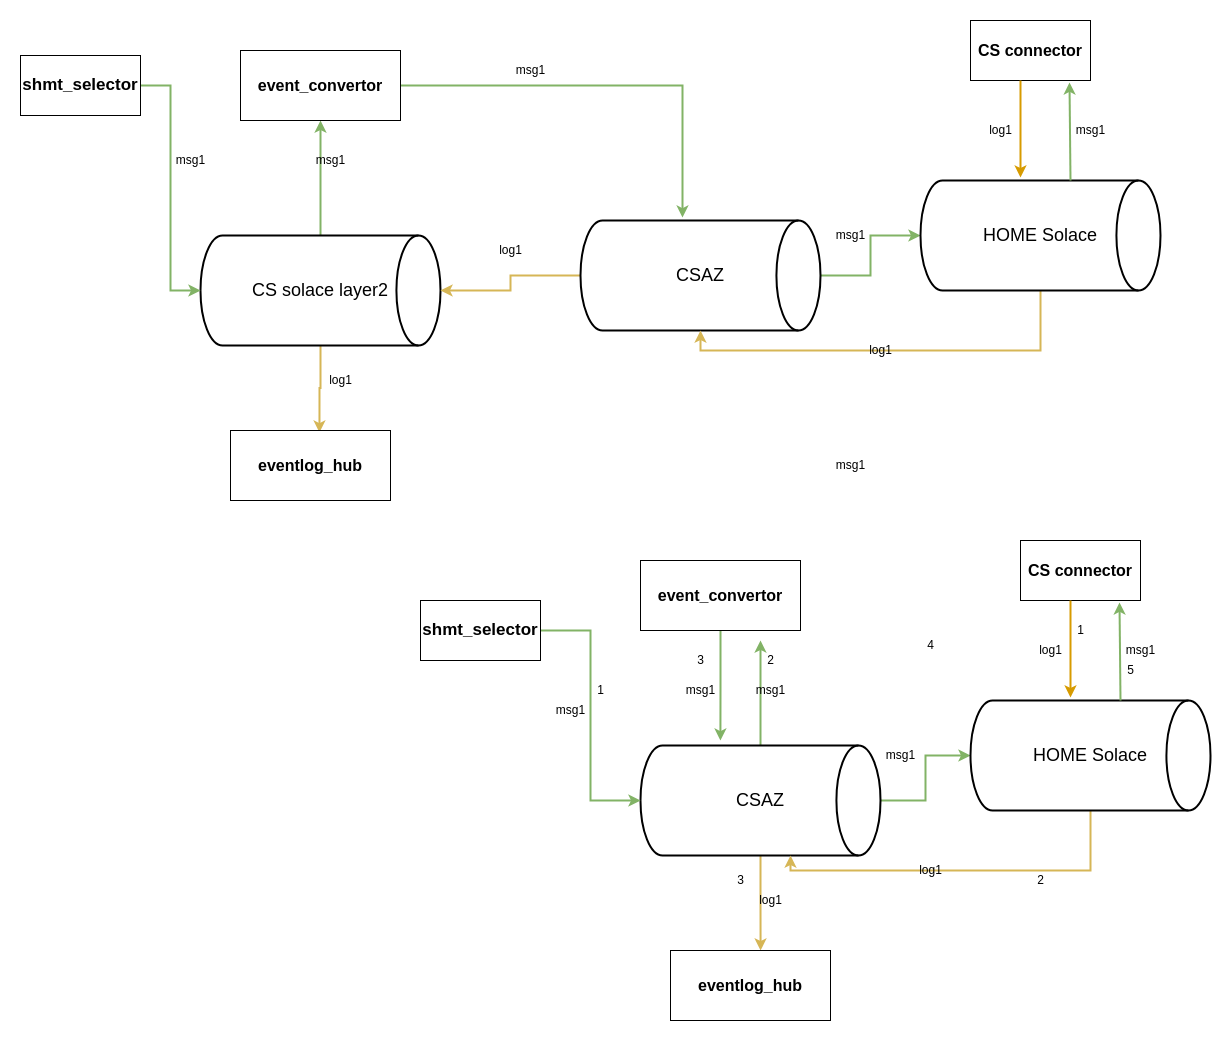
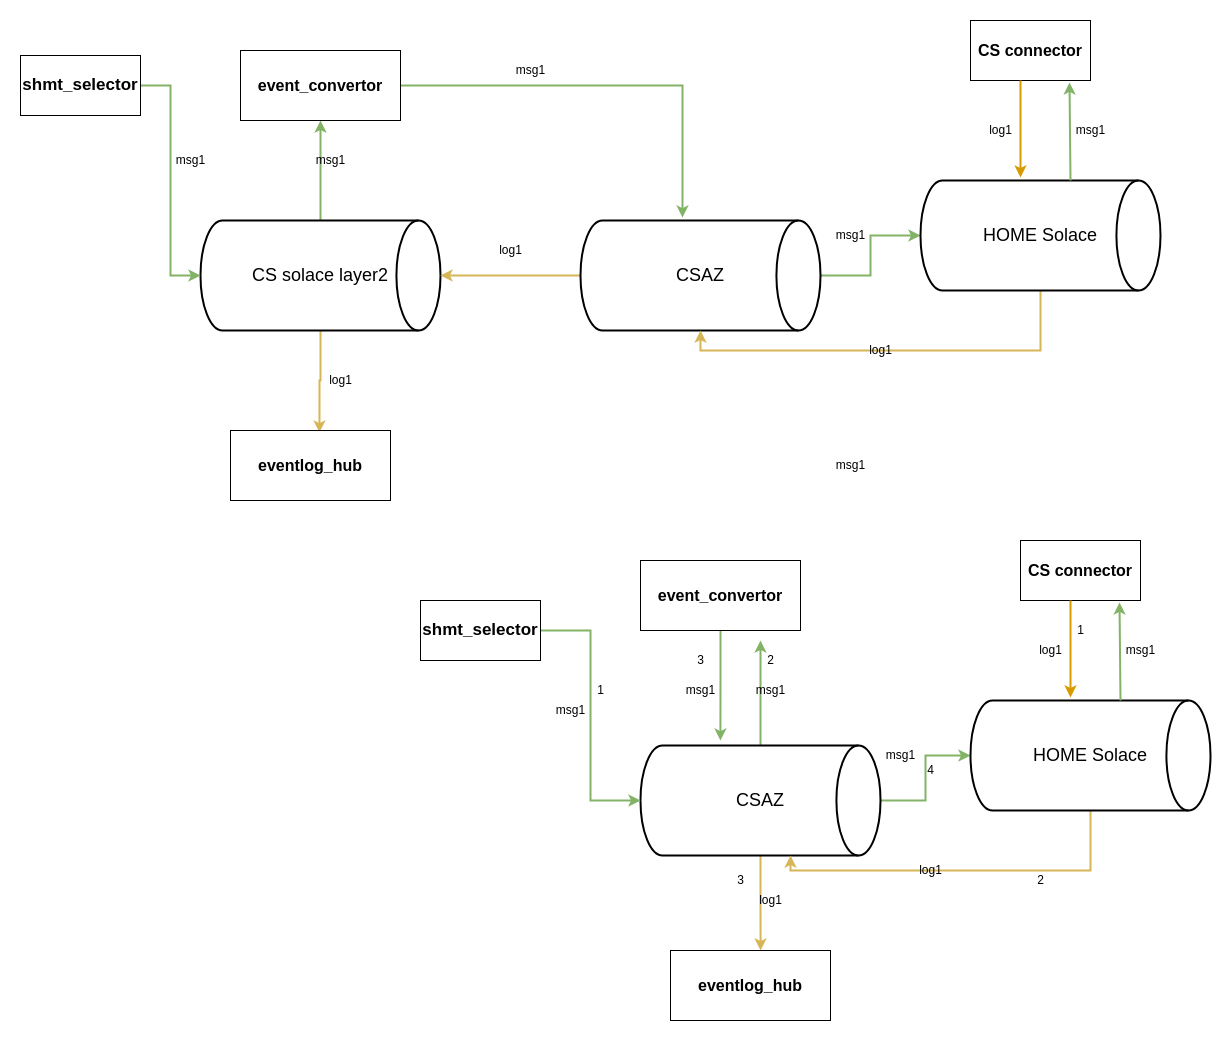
node "CS solace layer2": moved (321, 291) -> (321, 276)
node "4": moved (931, 646) -> (931, 771)
node "5": removed
